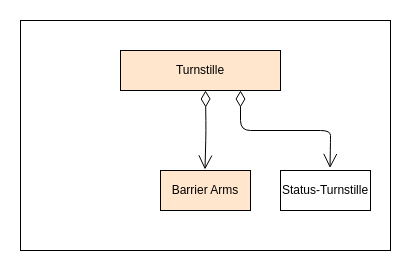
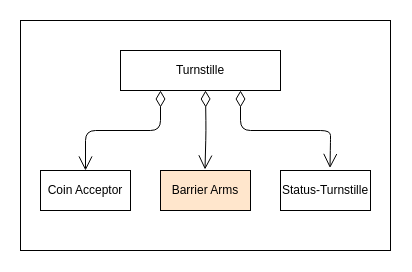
node "Turnstille": fillcolor #ffe6cc -> #ffffff
edge "Turnstille" -- "Coin Acceptor": added
node "Coin Acceptor": added
